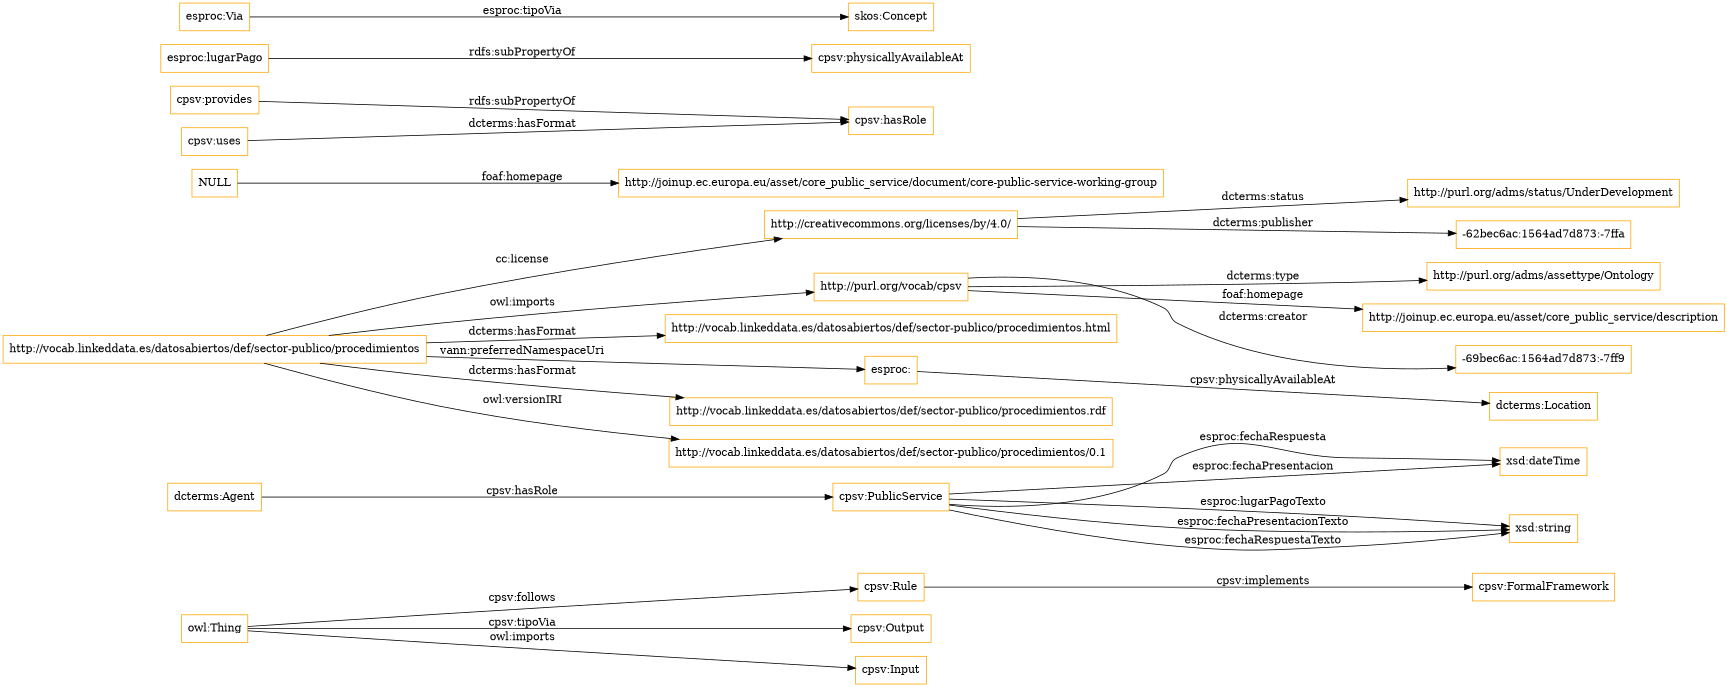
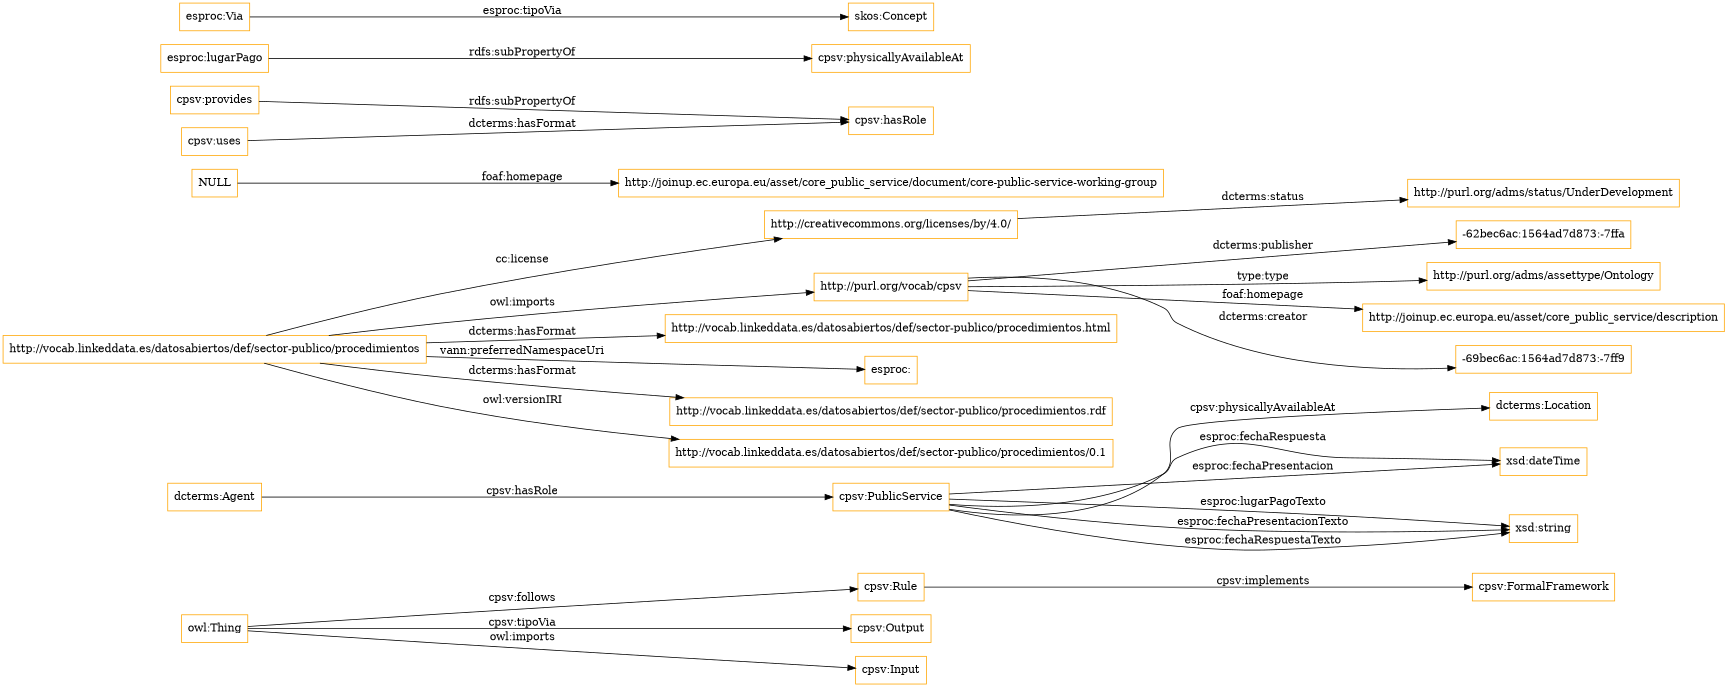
edge "http://creativecommons.org/licenses/by/4.0/" -> "-62bec6ac:1564ad7d873:-7ffa": now "http://purl.org/vocab/cpsv" -> "-62bec6ac:1564ad7d873:-7ffa"
edge "http://purl.org/vocab/cpsv" -> "http://purl.org/adms/assettype/Ontology": label "dcterms:type" -> "type:type"
edge "esproc:" -> "dcterms:Location": now "cpsv:PublicService" -> "dcterms:Location"
